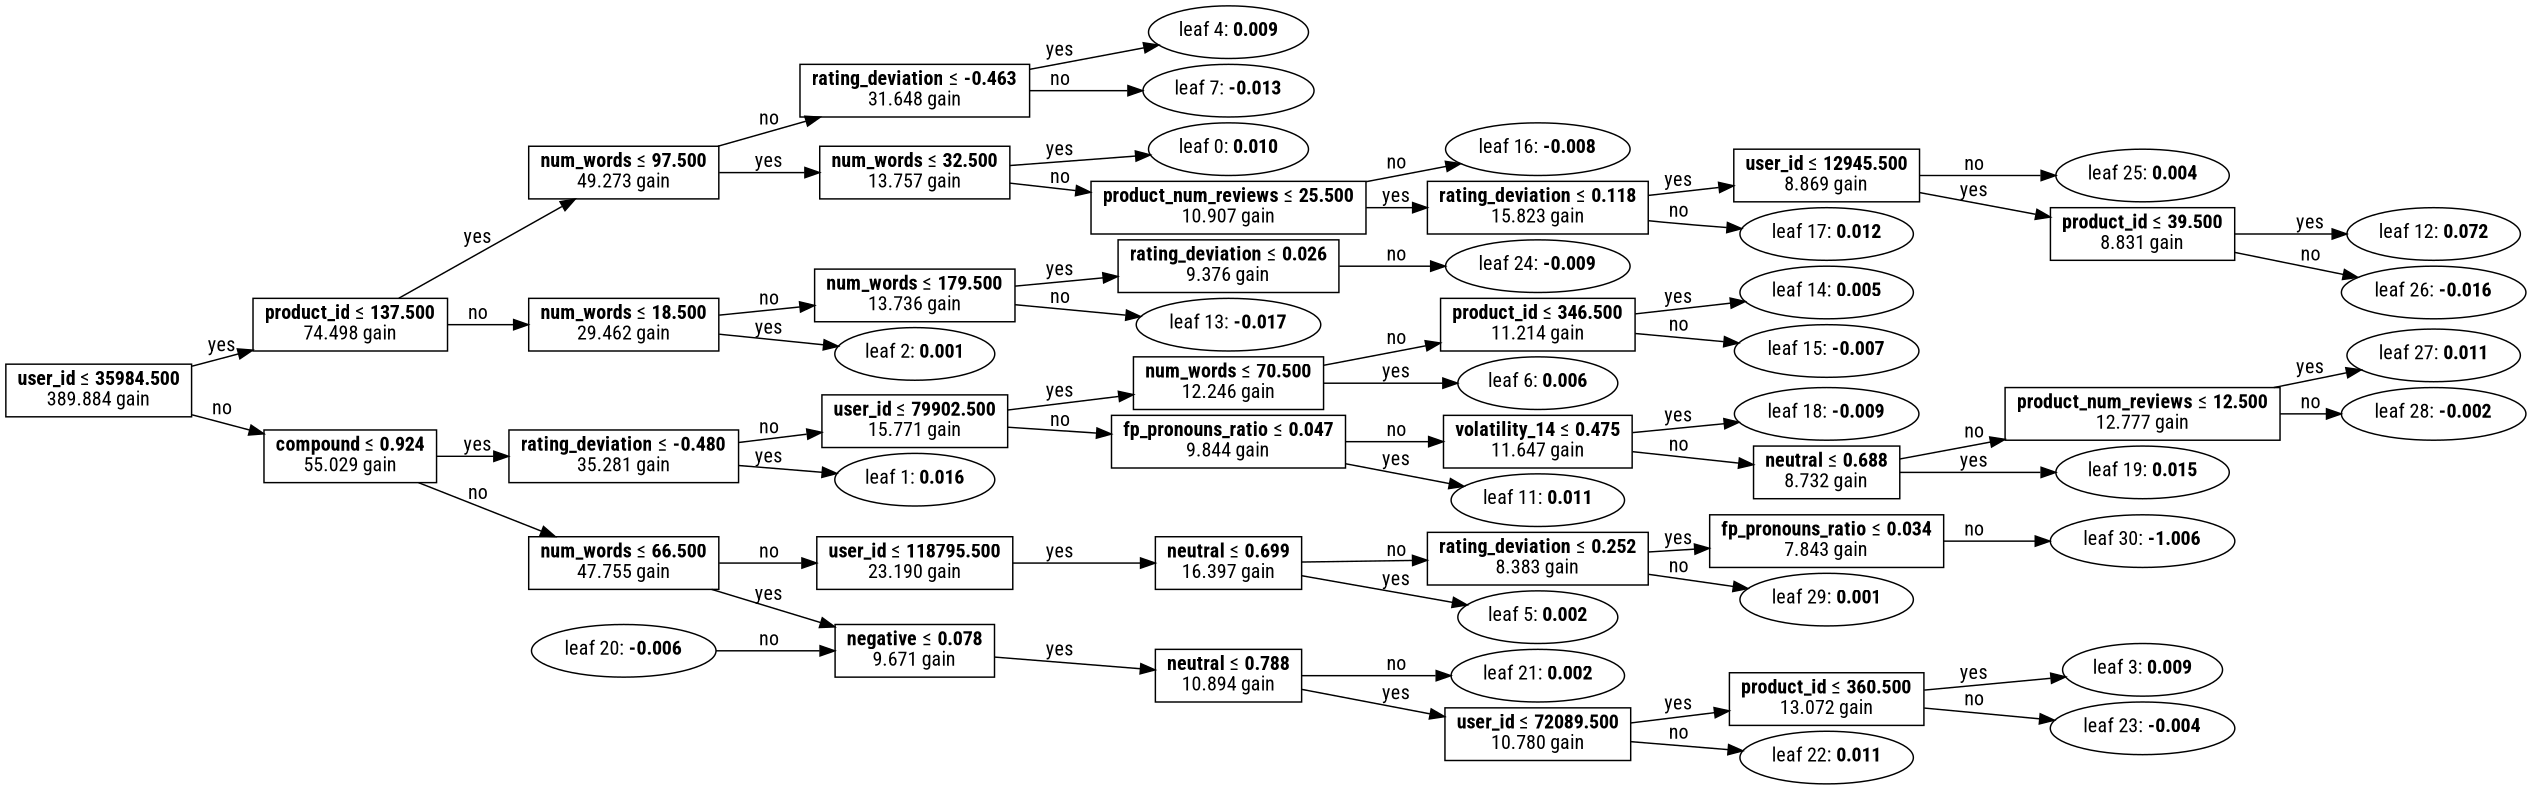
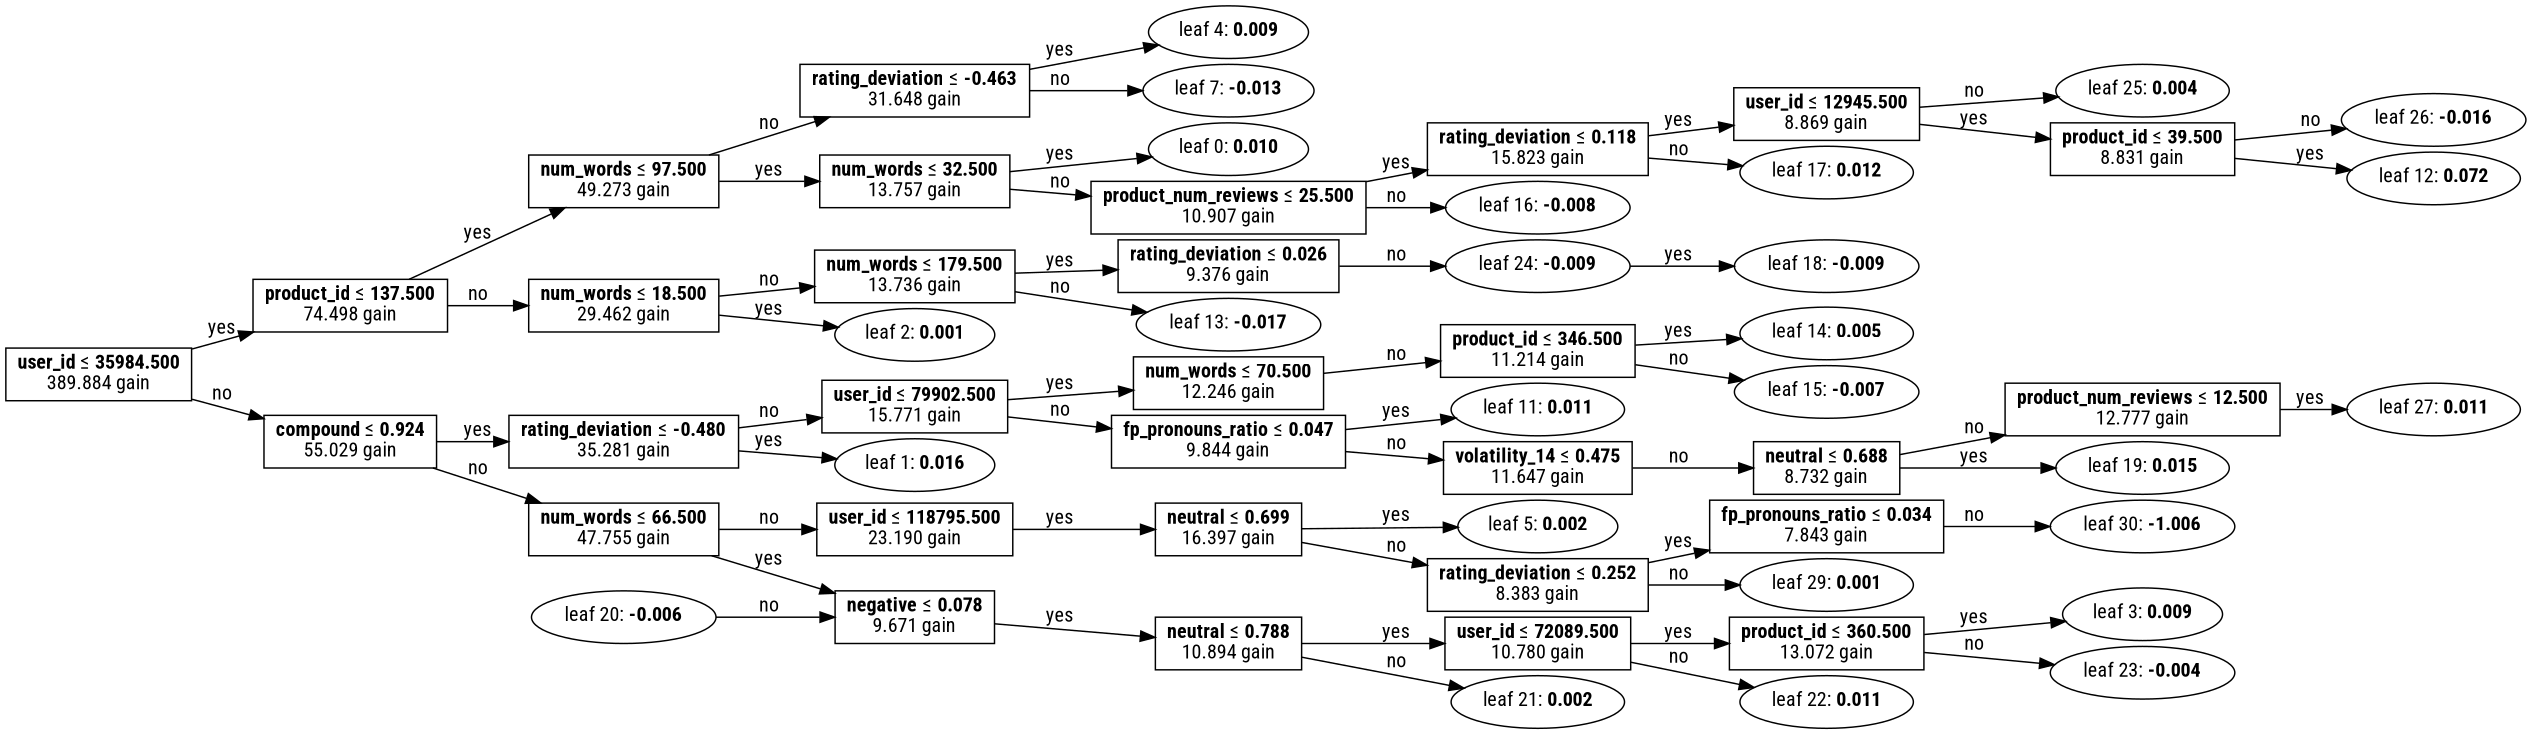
node "leaf 6:": removed
node "leaf 28:": removed
edge "volatility_14" -> "leaf 18:": now "leaf 24:" -> "leaf 18:"
